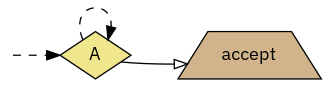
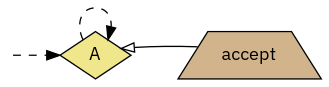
edge "A" -> "accept": reversed
